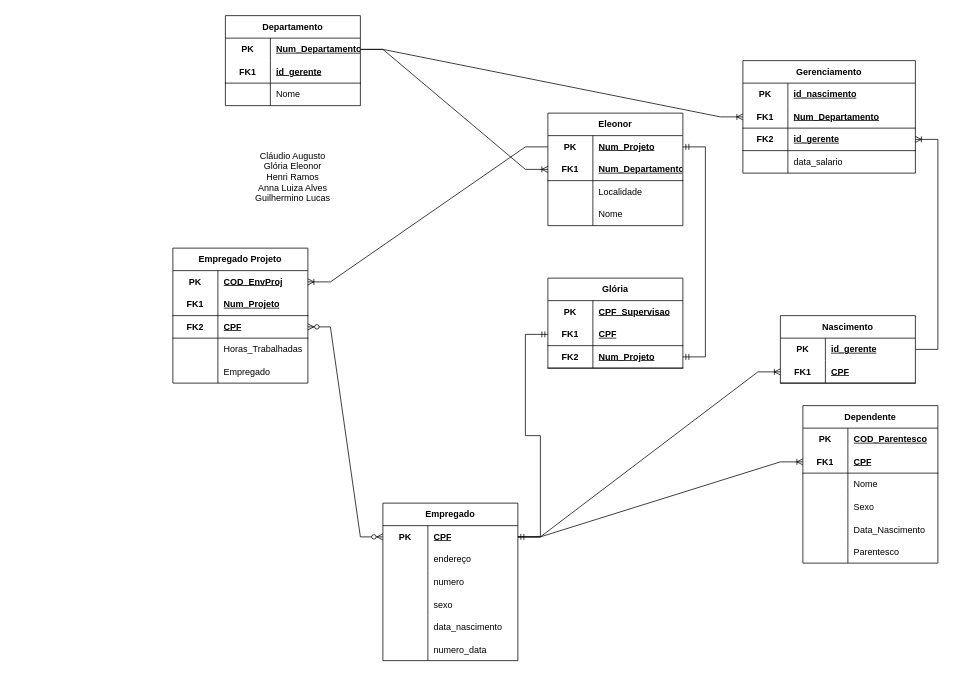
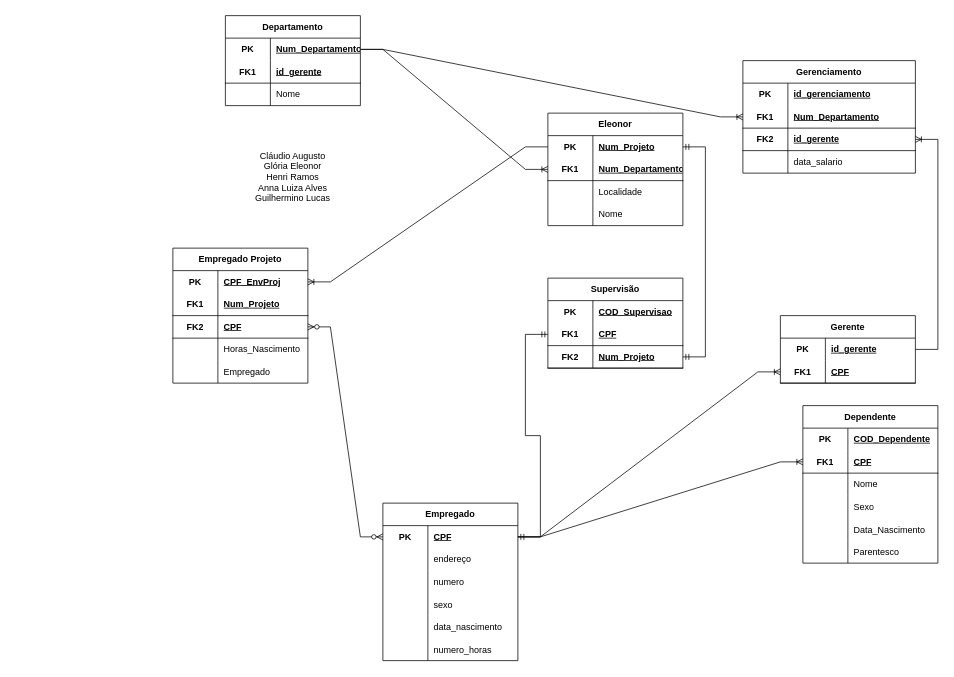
node "id_nascimento": label "id_nascimento" -> "id_gerenciamento"
node "COD_EnvProj": label "COD_EnvProj" -> "CPF_EnvProj"
node "Glória": label "Glória" -> "Supervisão"
node "CPF_Supervisao": label "CPF_Supervisao" -> "COD_Supervisao"
node "Nascimento": label "Nascimento" -> "Gerente"
node "Horas_Trabalhadas": label "Horas_Trabalhadas" -> "Horas_Nascimento"
node "COD_Parentesco": label "COD_Parentesco" -> "COD_Dependente"
node "numero_data": label "numero_data" -> "numero_horas"
